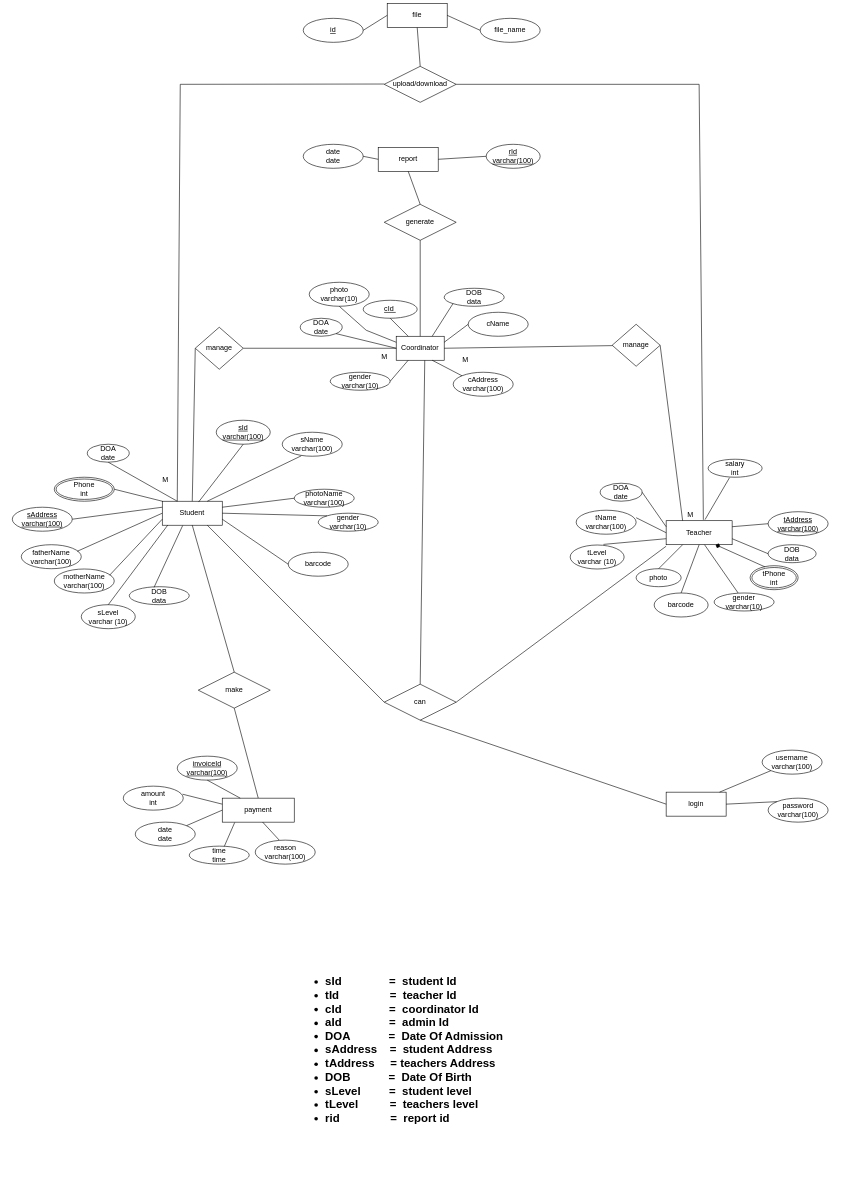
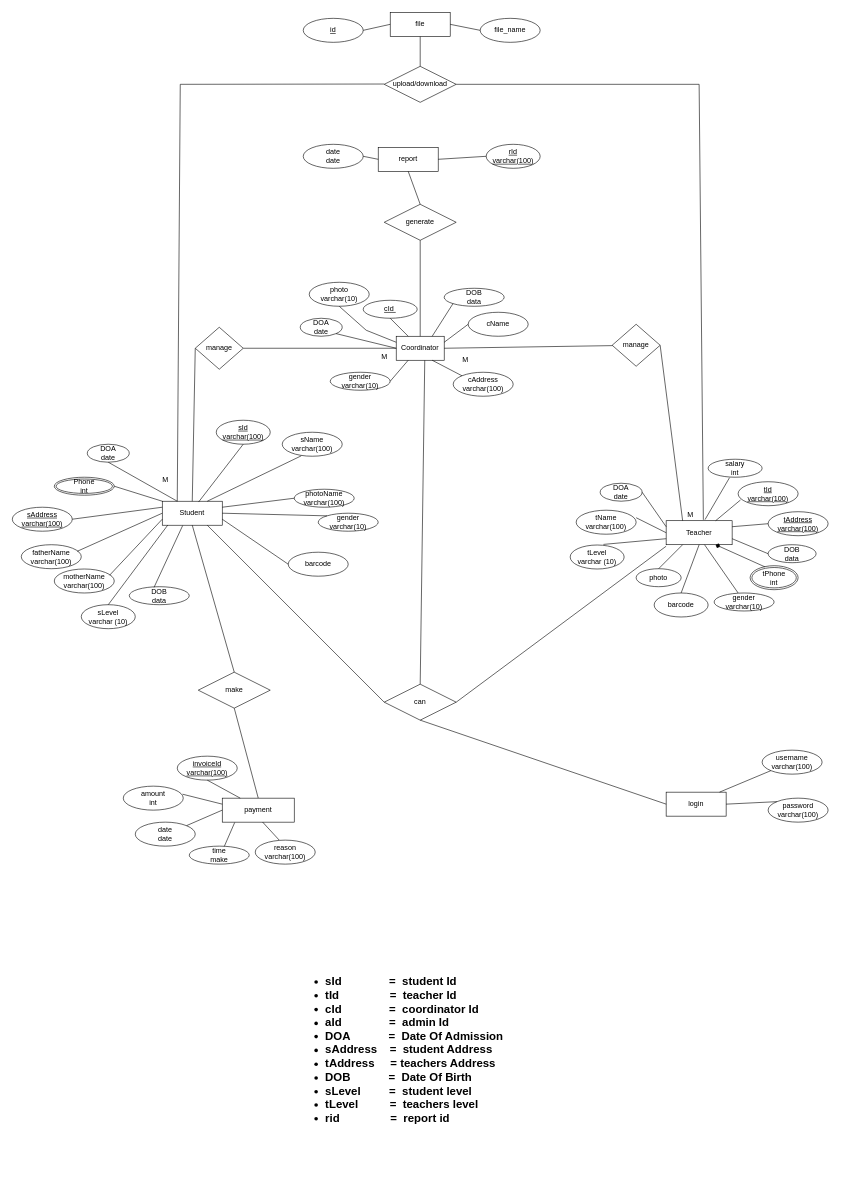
node "file": moved (417, 15) -> (420, 24)
node "Phone int": size 60x24 -> 60x18
node "tId varchar(100)": added
edge "tId varchar(100)" -- "Teacher": added
node "time time": label "time time" -> "time make"
